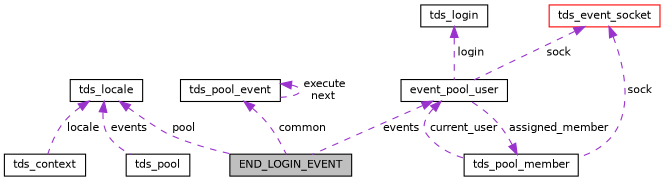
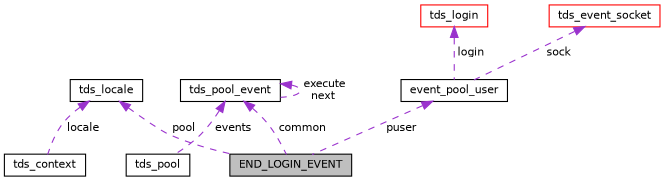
node "tds_login": color black -> red
edge "END_LOGIN_EVENT" -> "event_pool_user": label " events" -> " puser"
edge "tds_pool" -> "tds_locale": now "tds_pool" -> "tds_pool_event"
node "tds_pool_member": removed
